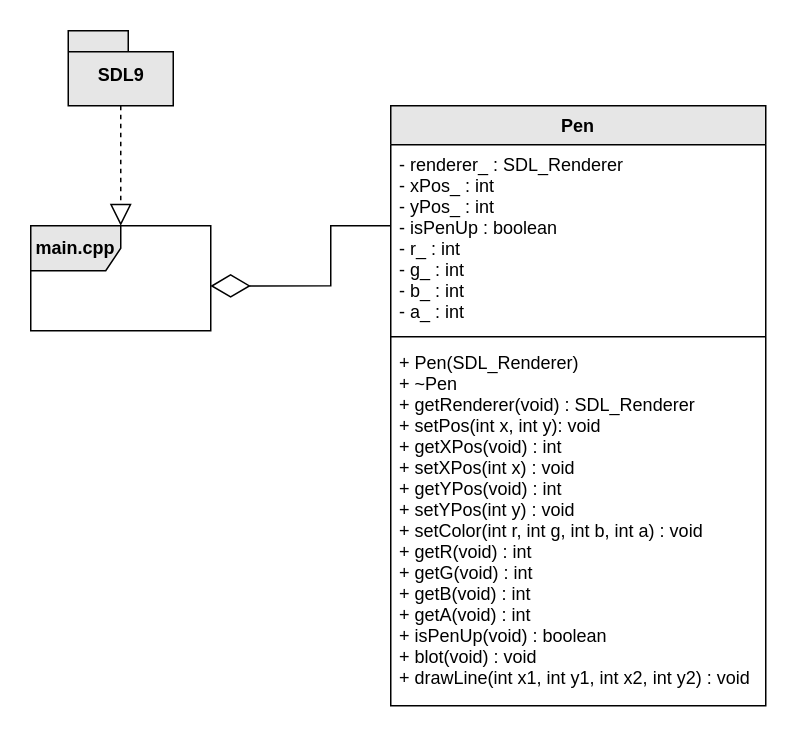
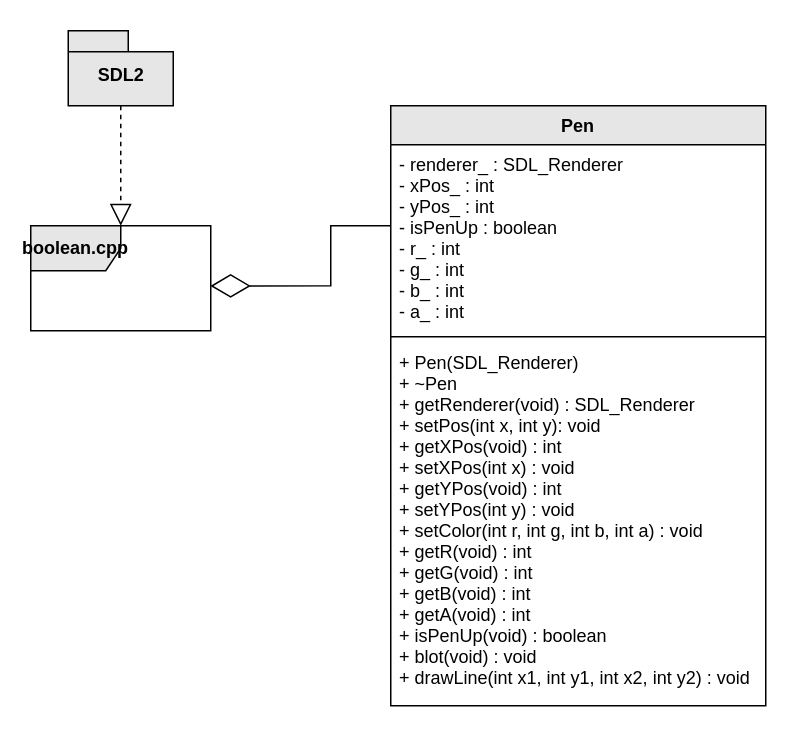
node "SDL9": label "SDL9" -> "SDL2"
node "main.cpp": label "main.cpp" -> "boolean.cpp"
